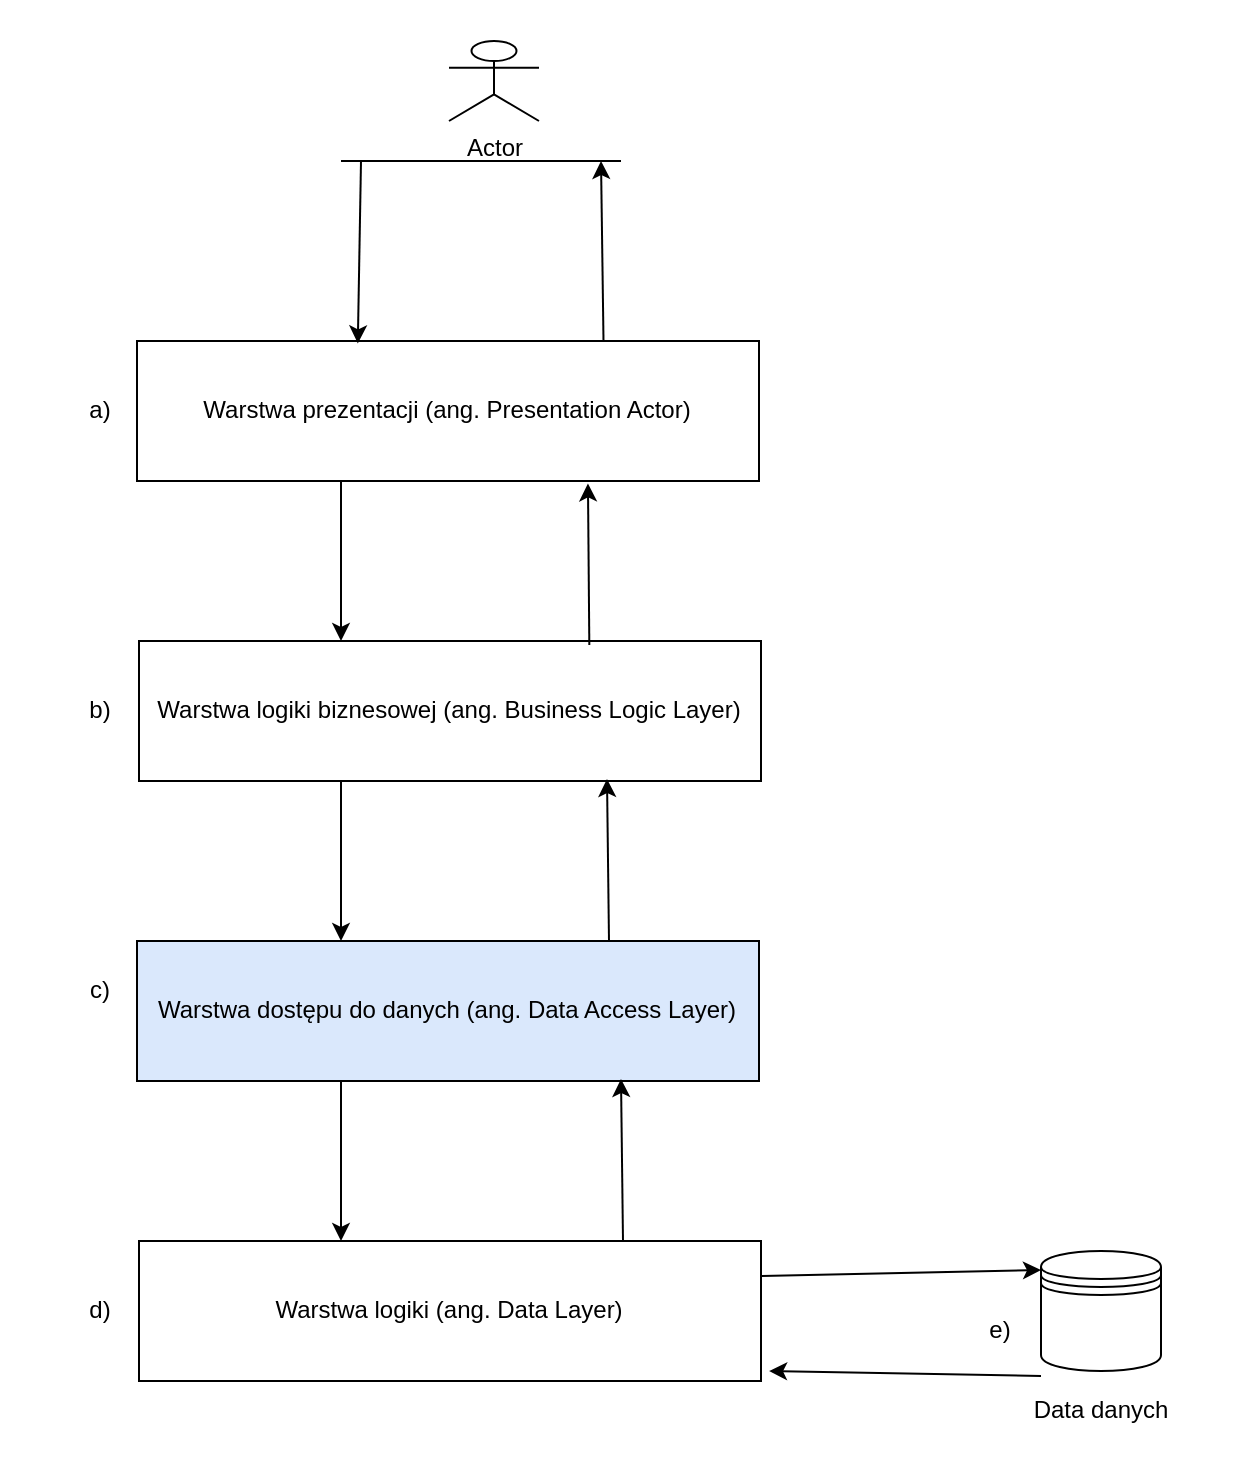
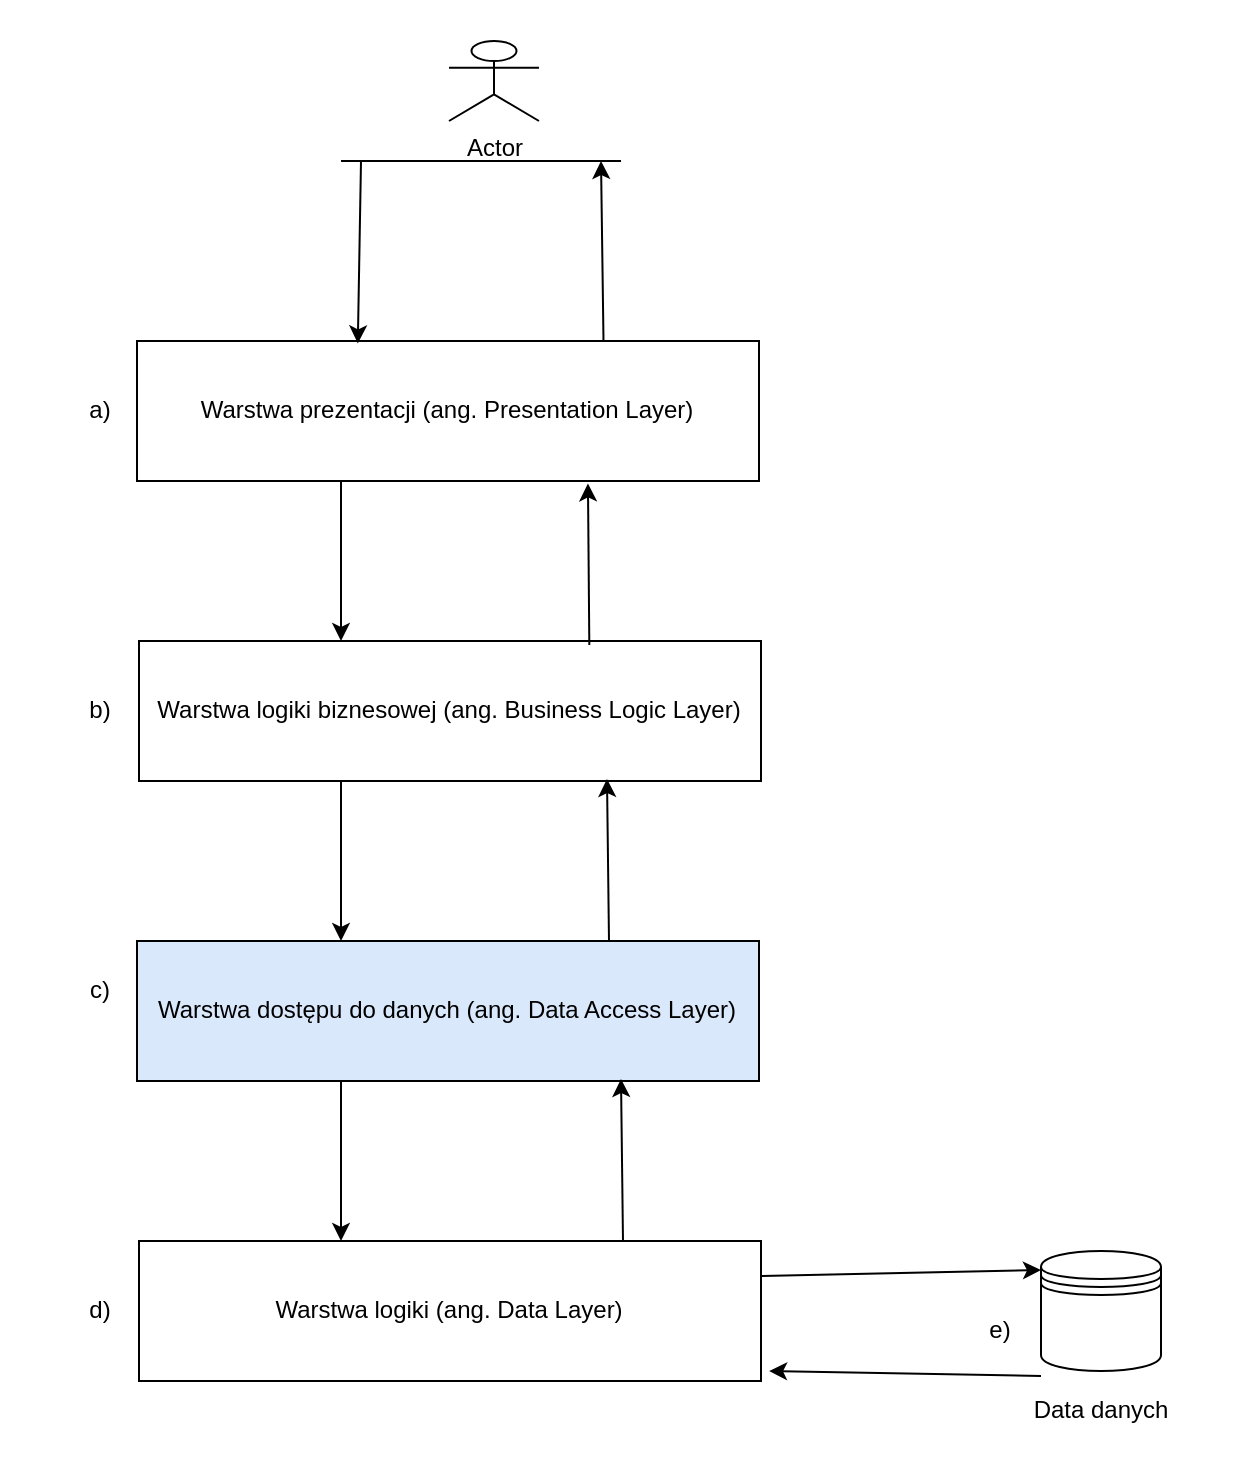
node "Warstwa prezentacji (ang. Presentation Actor)": label "Warstwa prezentacji (ang. Presentation Actor)" -> "Warstwa prezentacji (ang. Presentation Layer)"
